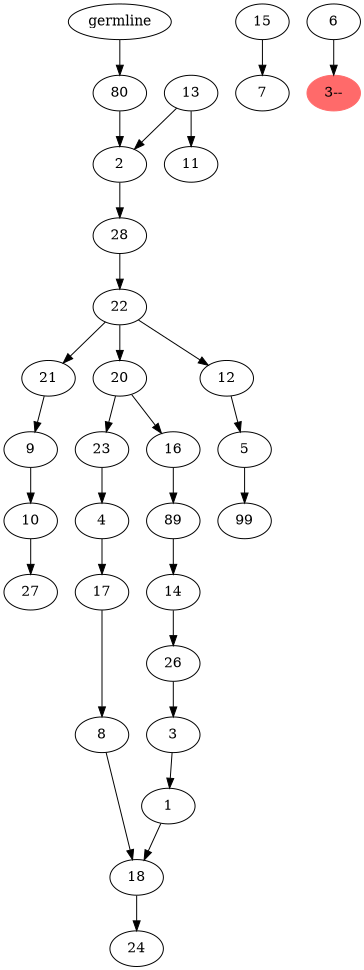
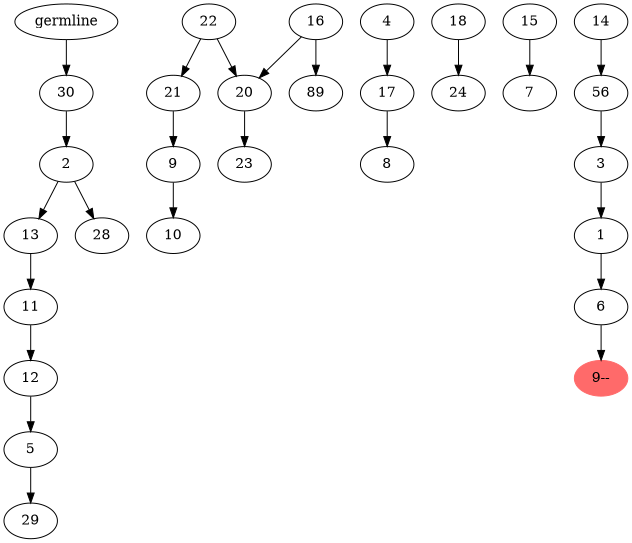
node "80": label "80" -> "30"
node "3--": label "3--" -> "9--"
edge "13" -> "2": reversed
edge "28" -> "22": removed
edge "22" -> "12": now "11" -> "12"
edge "20" -> "16": reversed
edge "23" -> "4": removed
node "99": label "99" -> "29"
edge "89" -> "14": removed
node "27": removed
node "26": label "26" -> "56"
edge "8" -> "18": removed
edge "1" -> "18": now "1" -> "6"
